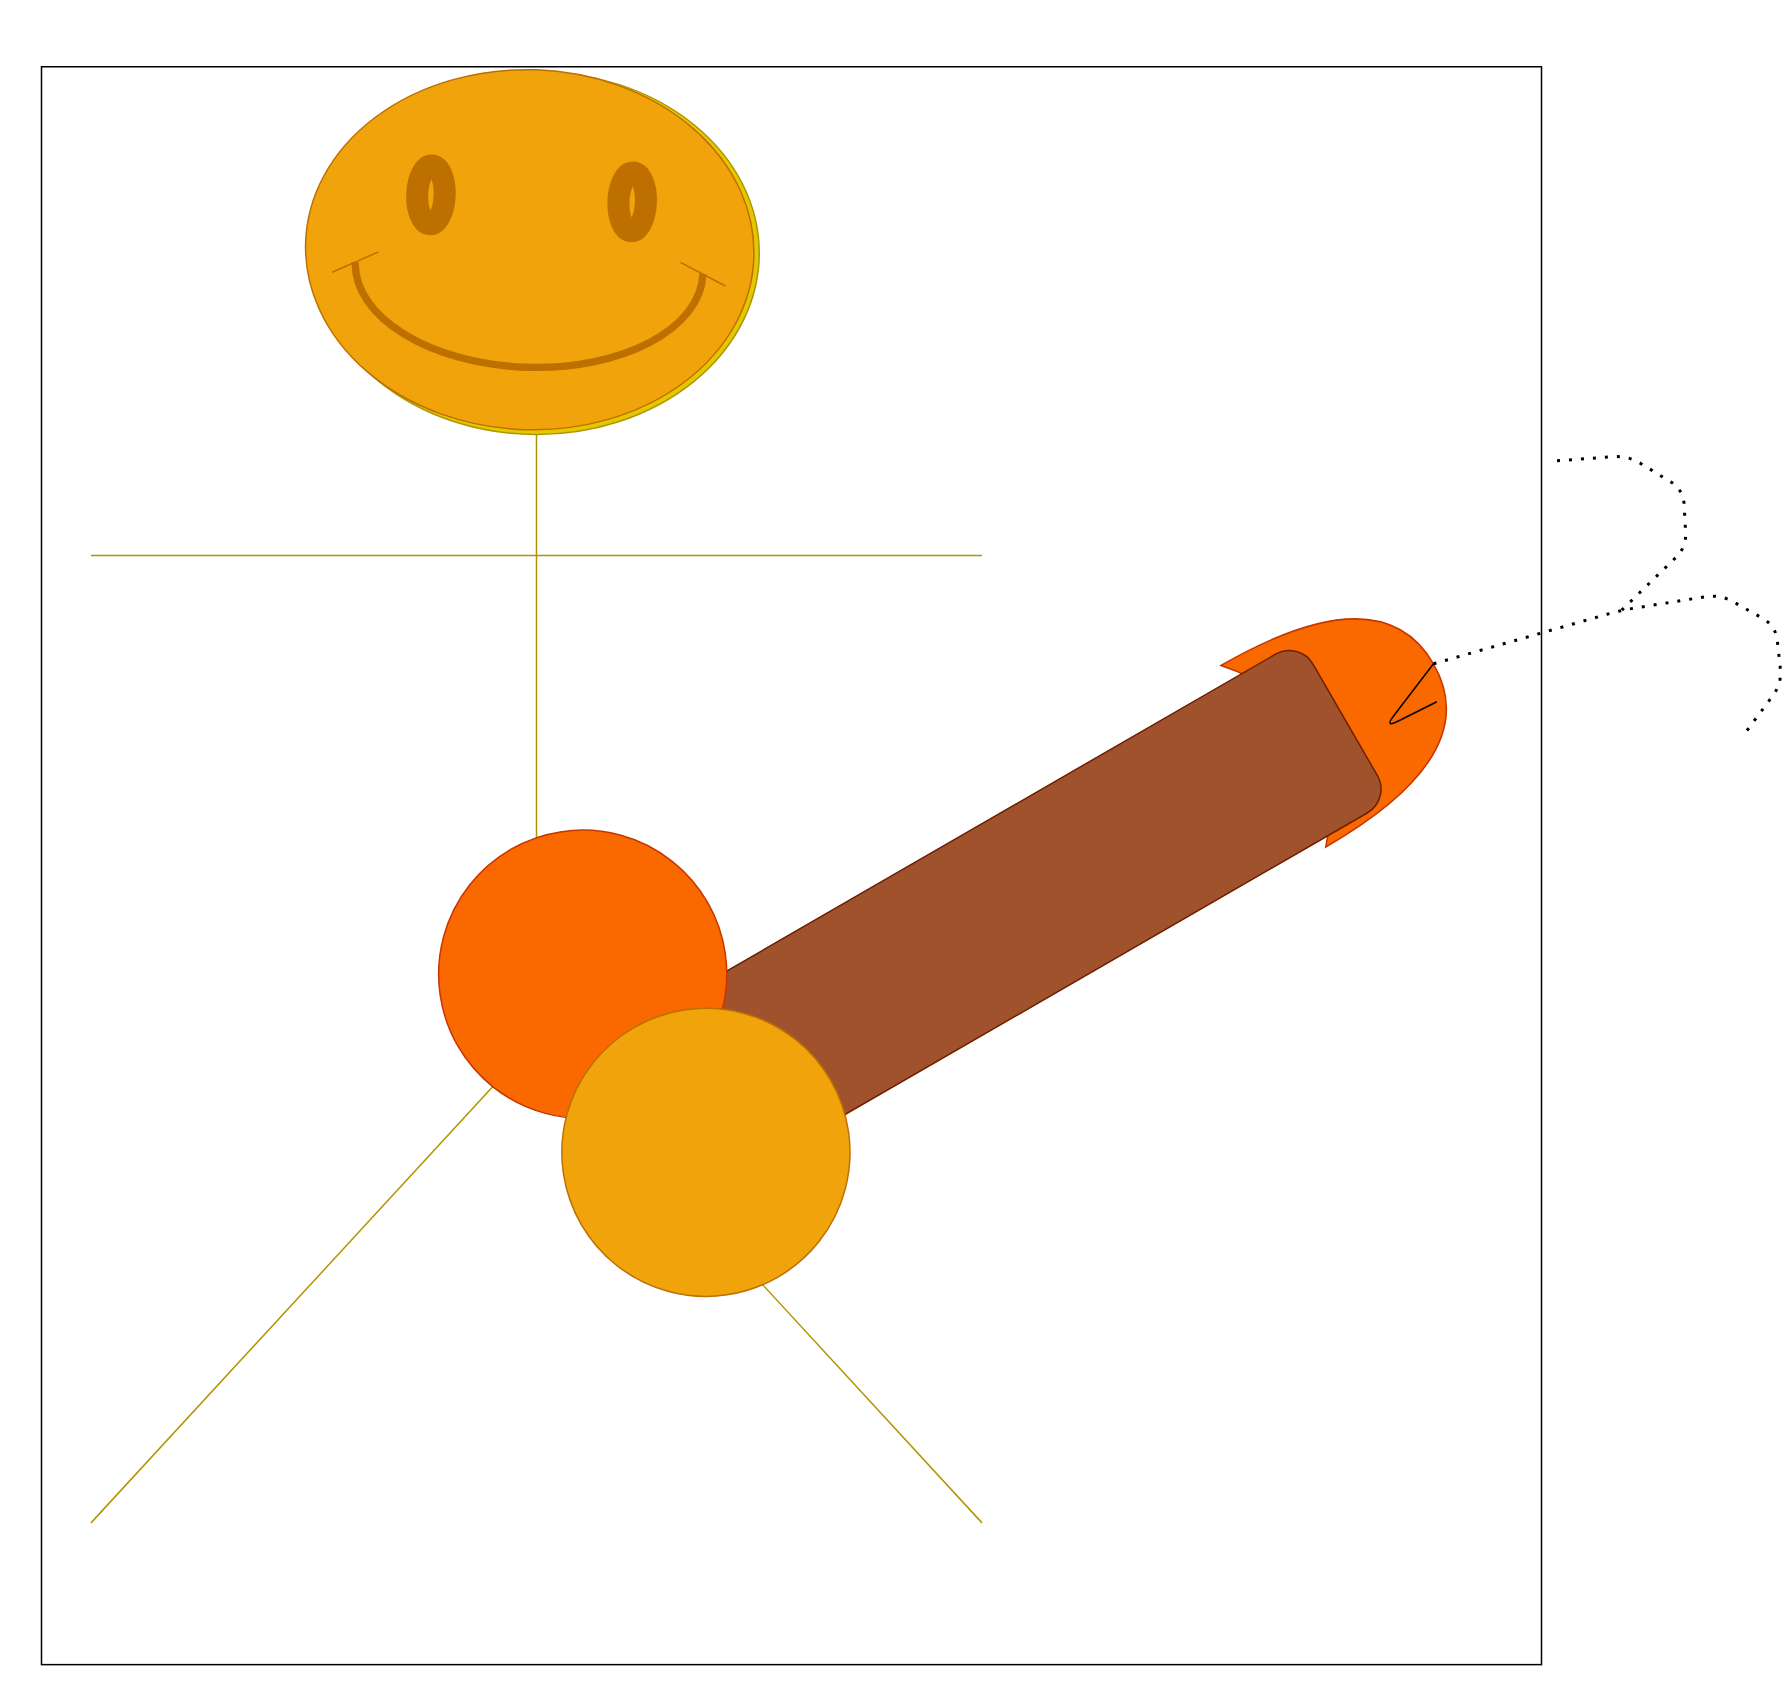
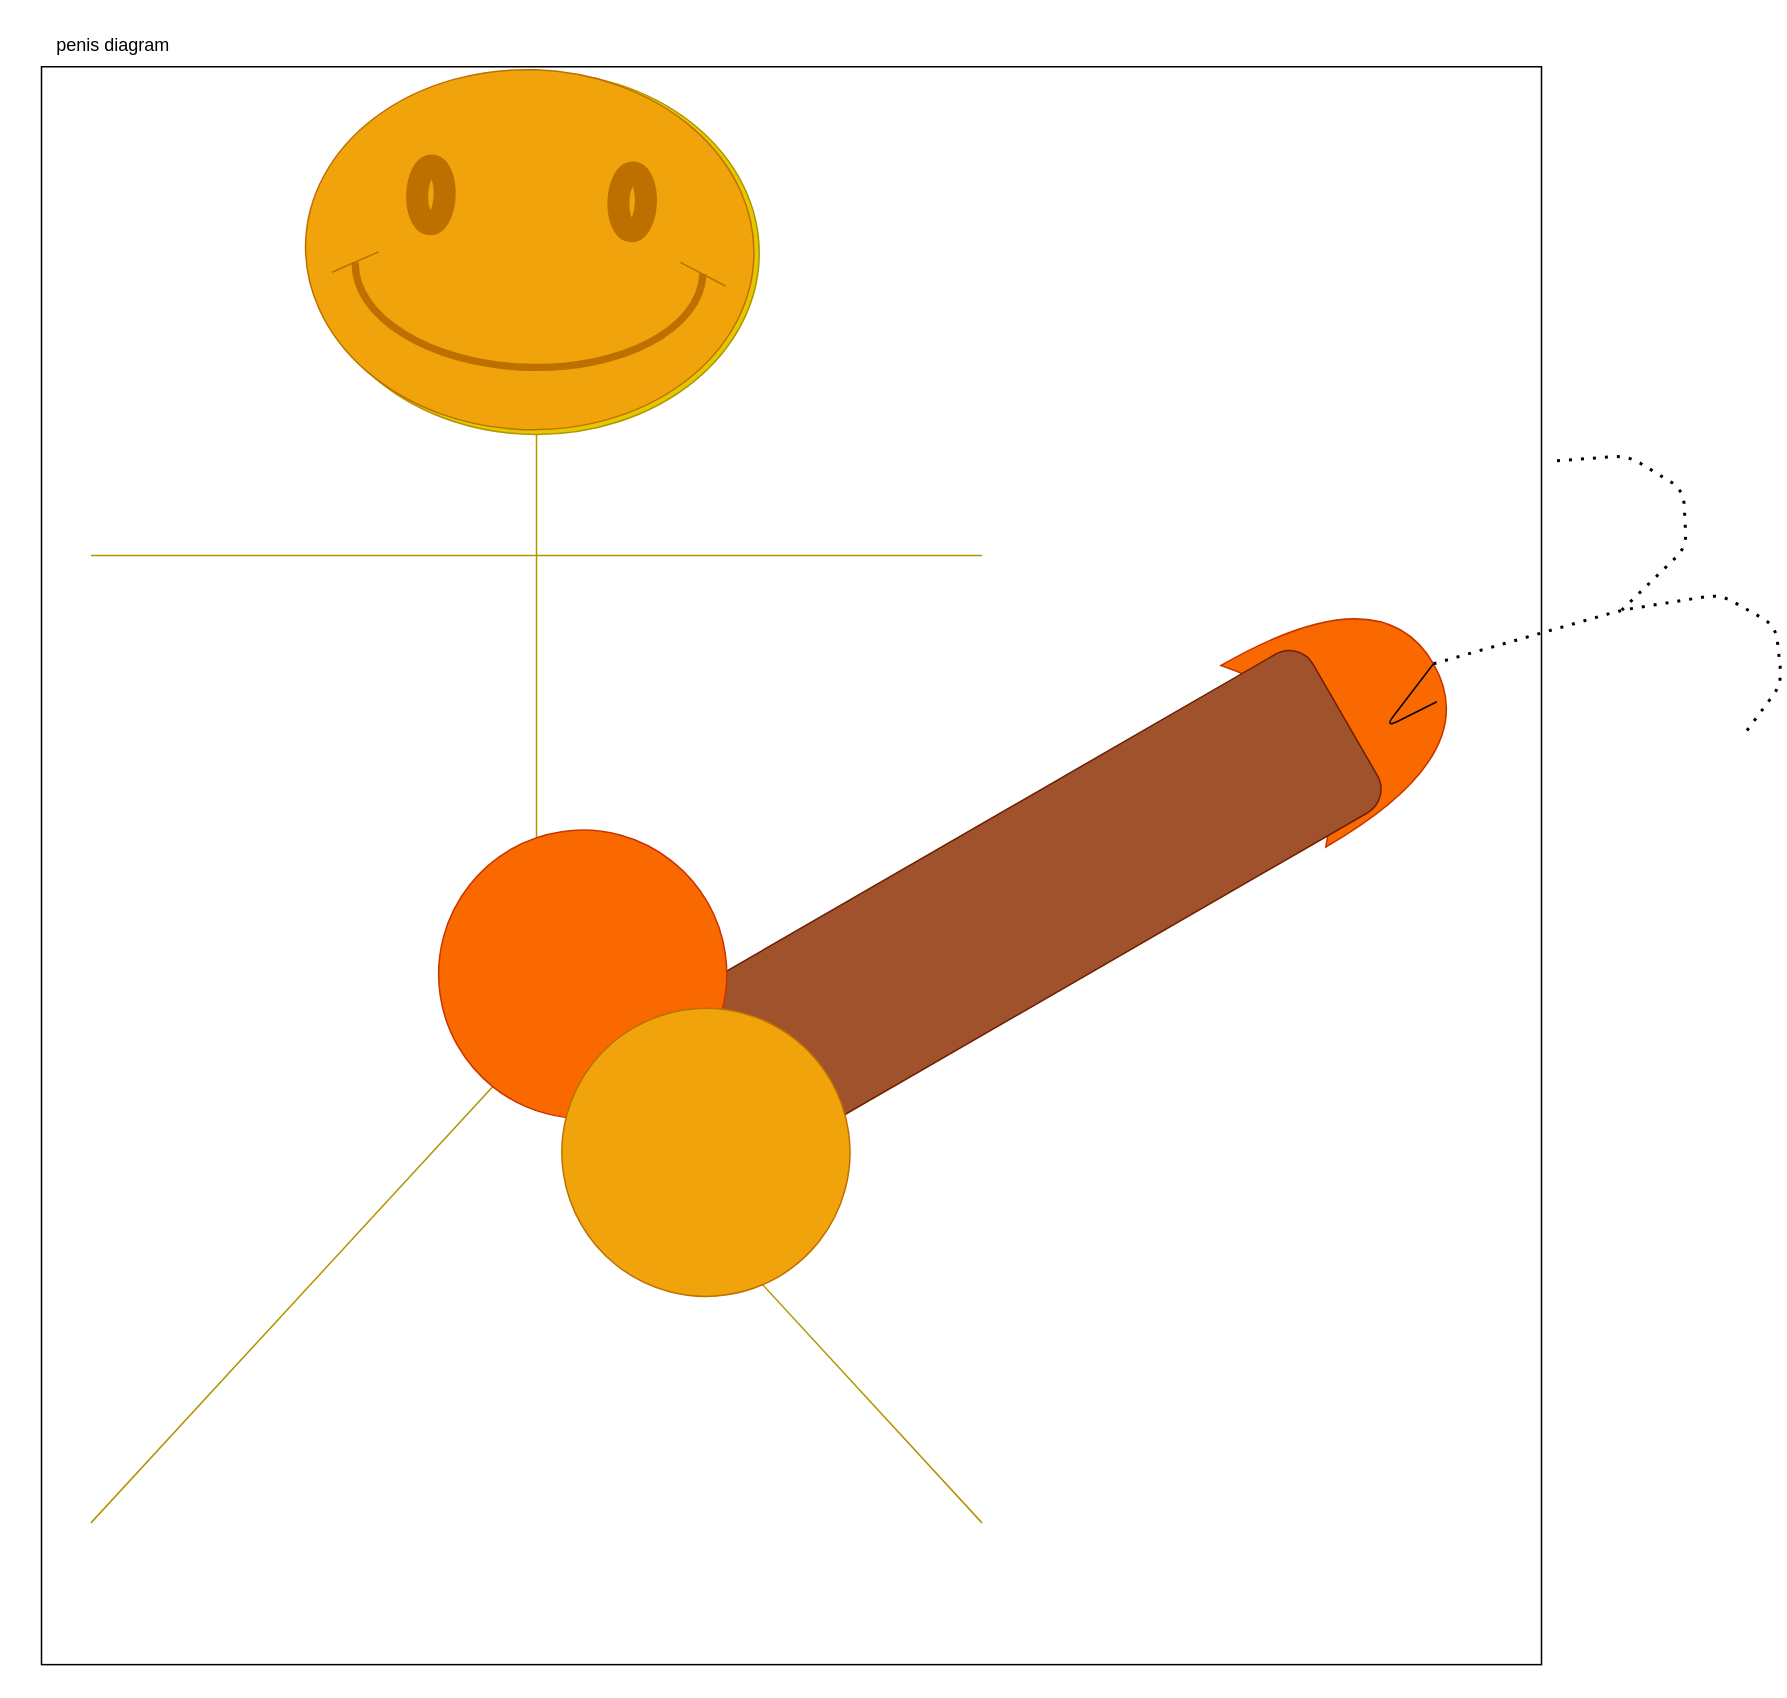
node "penis diagram": added
